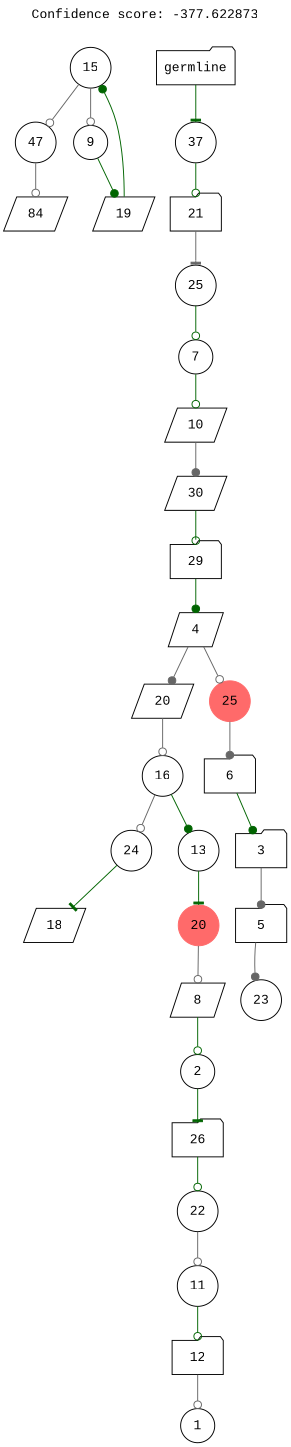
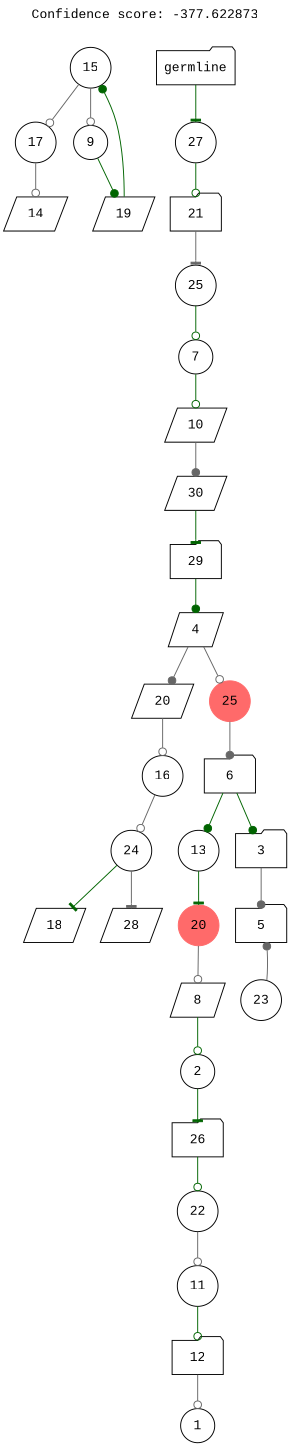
node "47": label "47" -> "17"
node "37": label "37" -> "27"
node "84": label "84" -> "14"
edge "30" -> "29": arrowhead odot -> tee
edge "16" -> "13": now "6" -> "13"
node "28": added
edge "5" -> "23": reversed
